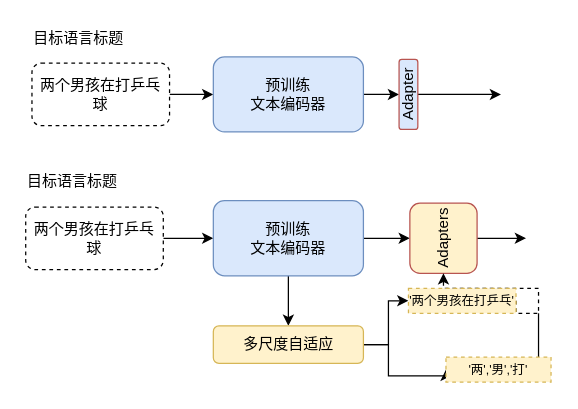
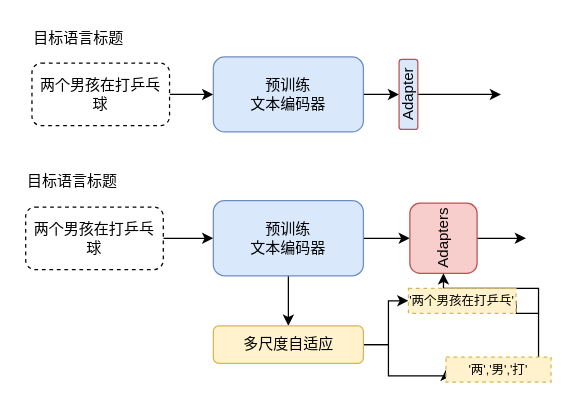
node "Adapters": fillcolor #fff2cc -> #f8cecc
edge "'两个男孩在打乒乓'" -> "Adapters": style dashed -> solid
